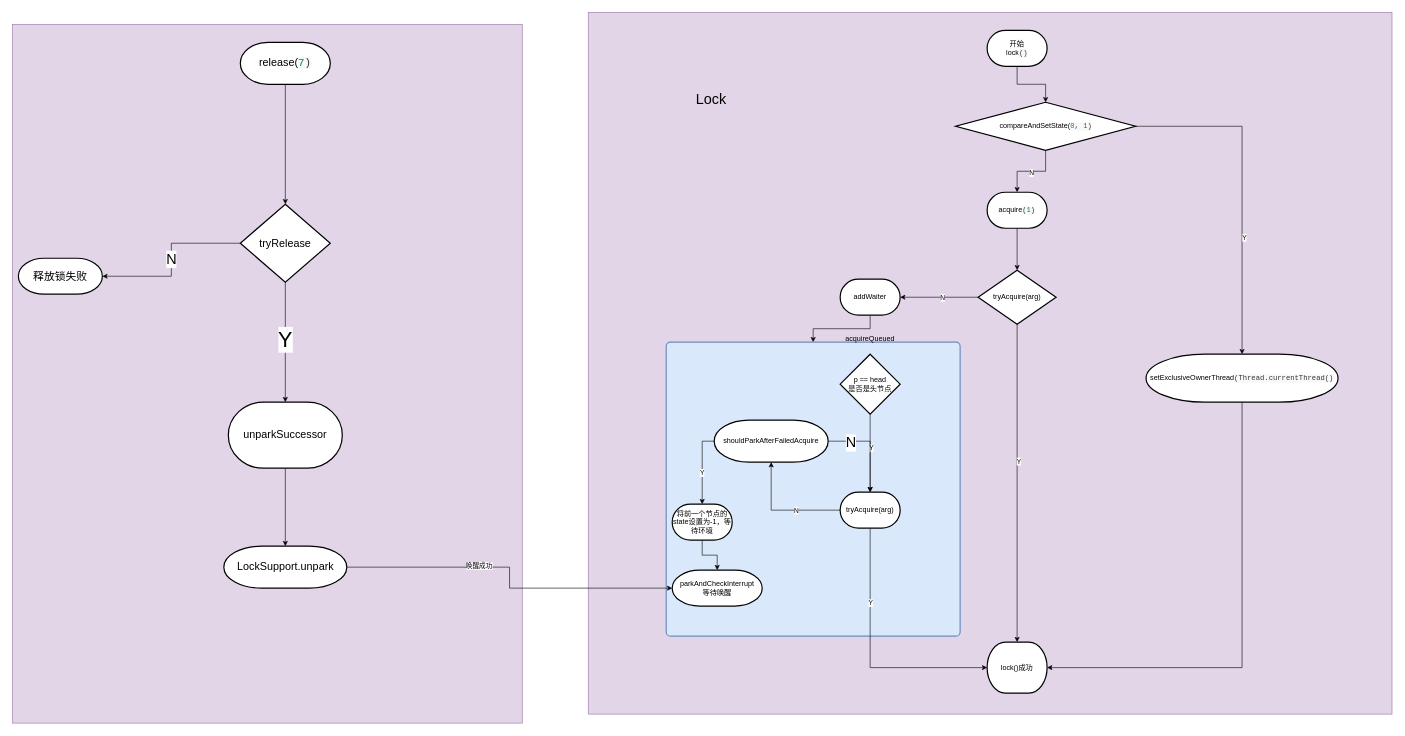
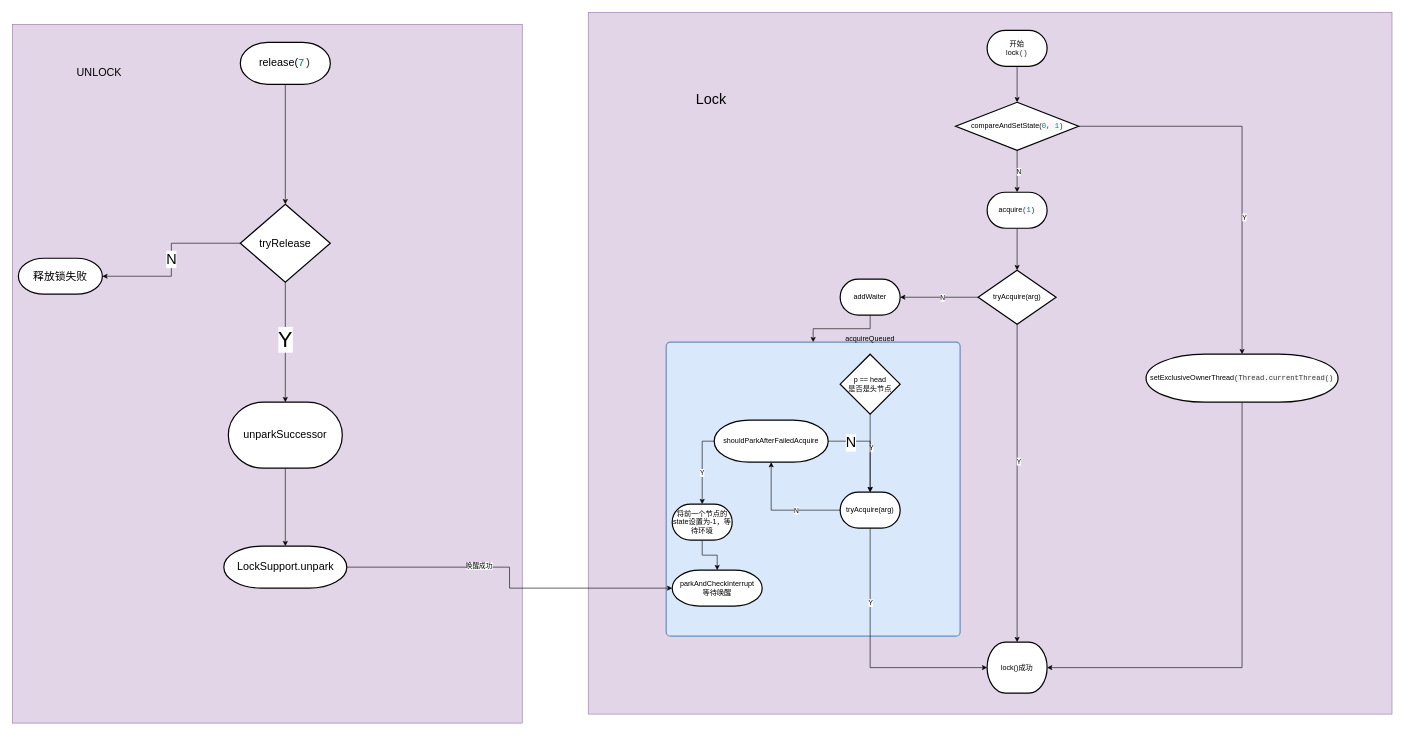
node "UNLOCK": added
node "compareAndSetState(0, 1)": size 180x48 -> 123x48
